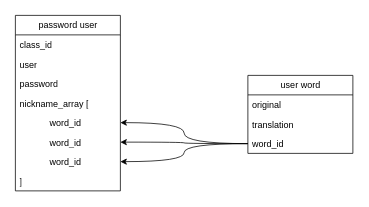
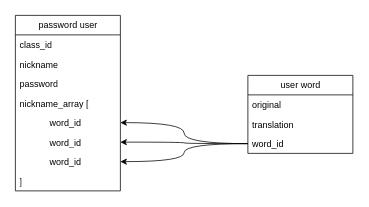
node "user": label "user" -> "nickname"
